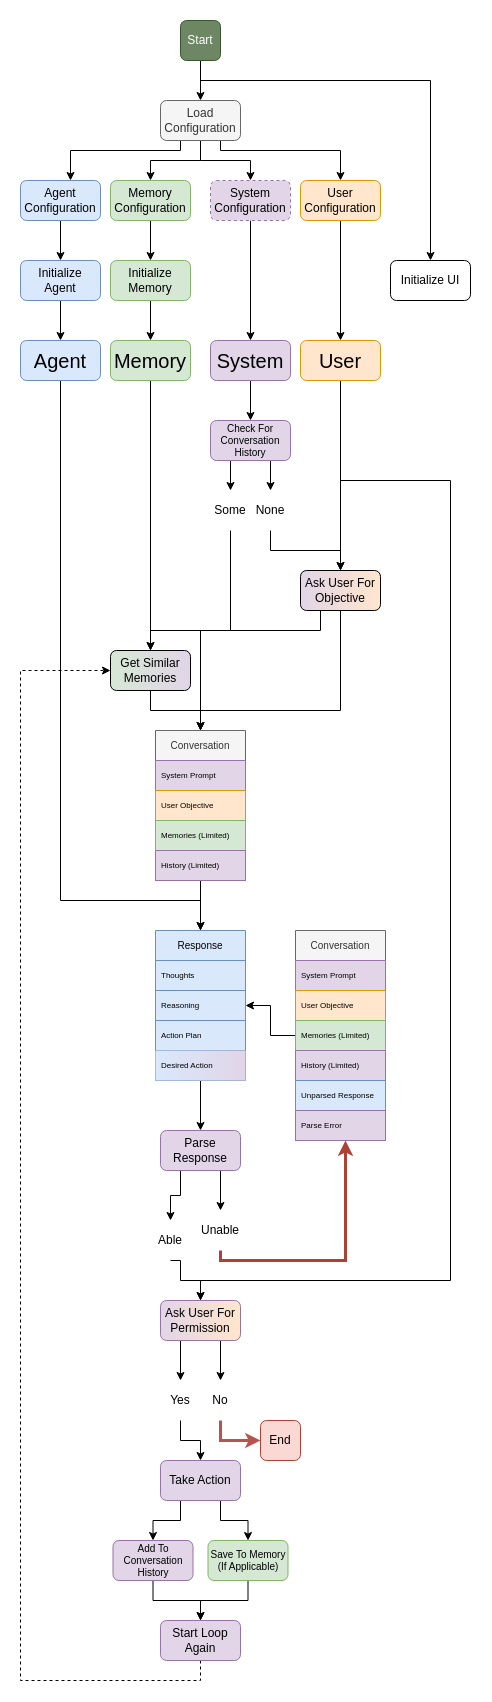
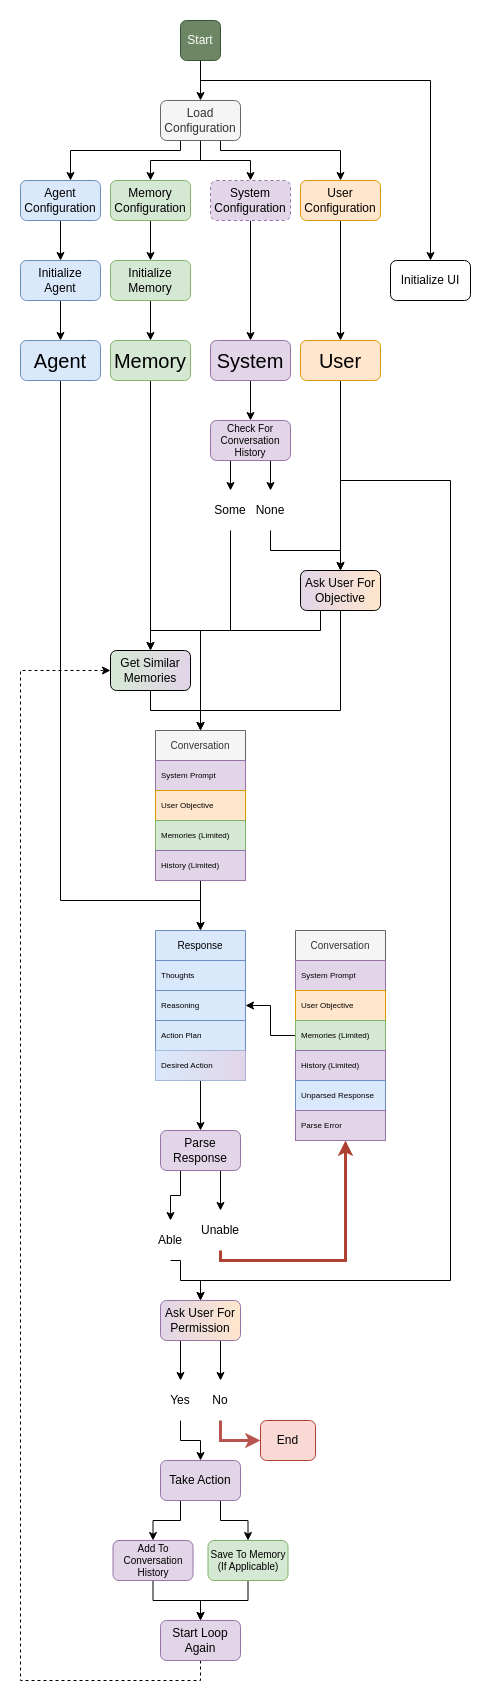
node "End": size 40x40 -> 55x40
